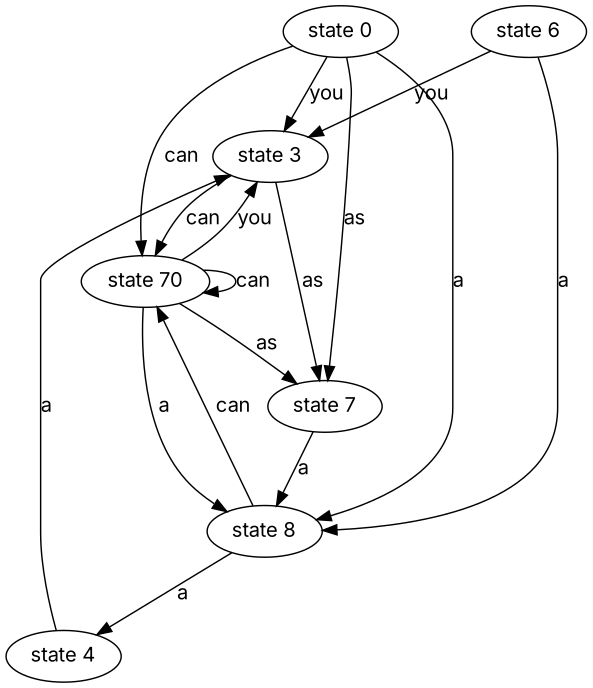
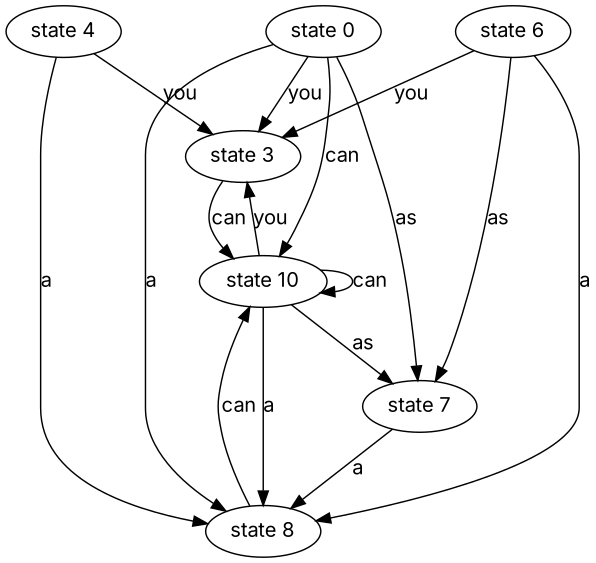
edge "state 3" -> "state 7": now "state 6" -> "state 7"
node "state 70": label "state 70" -> "state 10"
edge "state 4" -> "state 3": label "a" -> "you"
edge "state 8" -> "state 4": reversed
